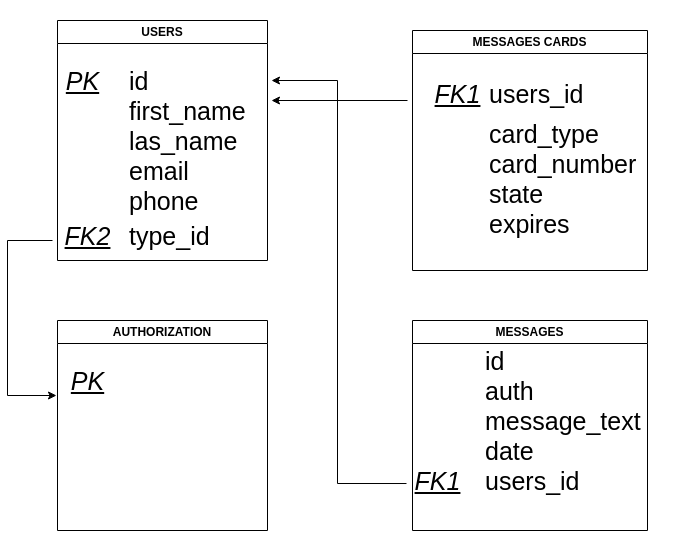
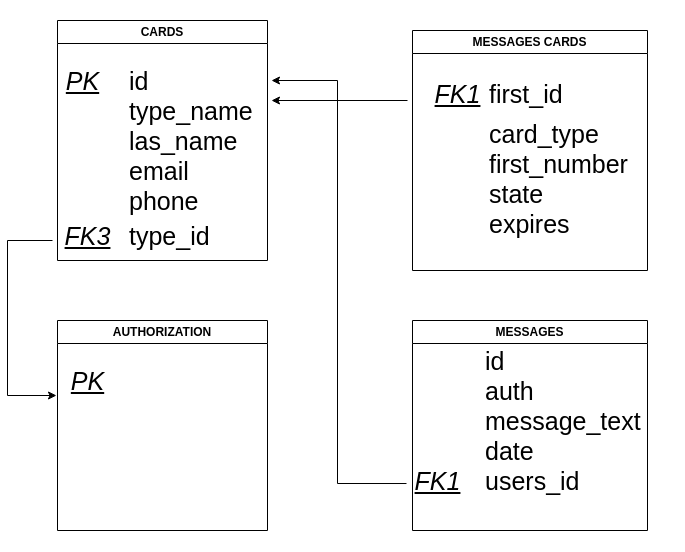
node "USERS": label "USERS" -> "CARDS"
node "users_id": label "users_id" -> "first_id"
node "id first_name las_name email phone": label "id first_name las_name email phone" -> "id type_name las_name email phone"
node "card_type card_number state expires": label "card_type card_number state expires" -> "card_type first_number state expires"
node "FK2": label "FK2" -> "FK3"
